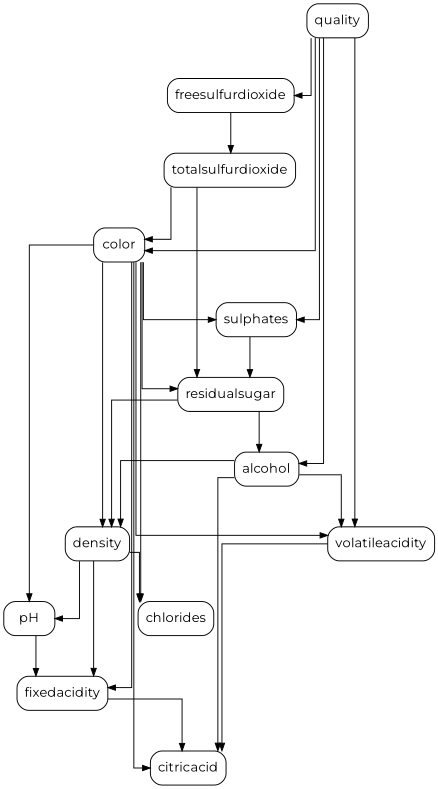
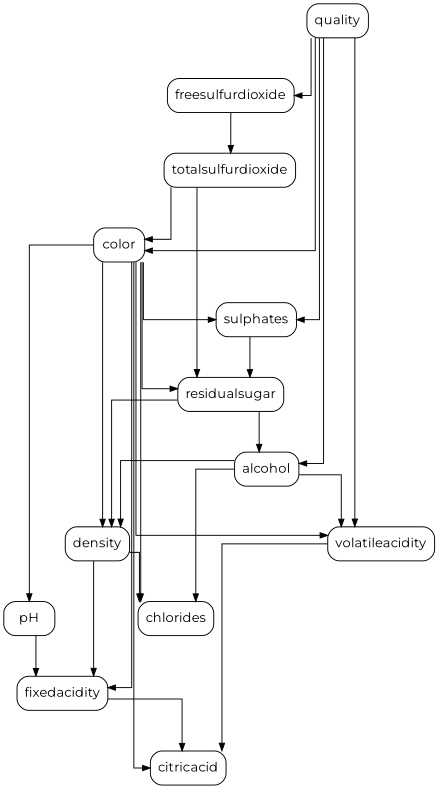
edge "density" -> "pH": removed
edge "alcohol" -> "citricacid": now "alcohol" -> "chlorides"
